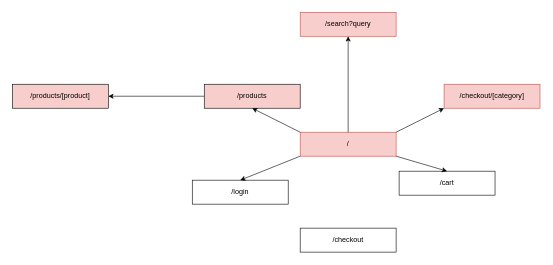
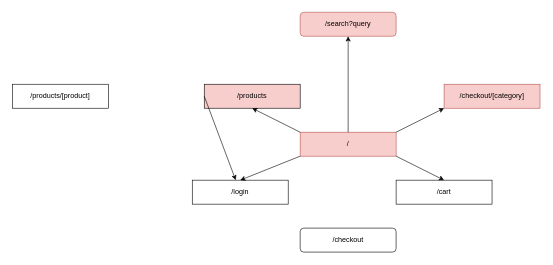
node "/search?query": shape rectangle -> rounded rectangle
node "/products/[product]": fillcolor #f8cecc -> #ffffff
edge "/products" -> "/products/[product]": now "/products" -> "/login"
node "/cart": moved (447, 183) -> (444, 192)
node "/checkout": shape rectangle -> rounded rectangle
